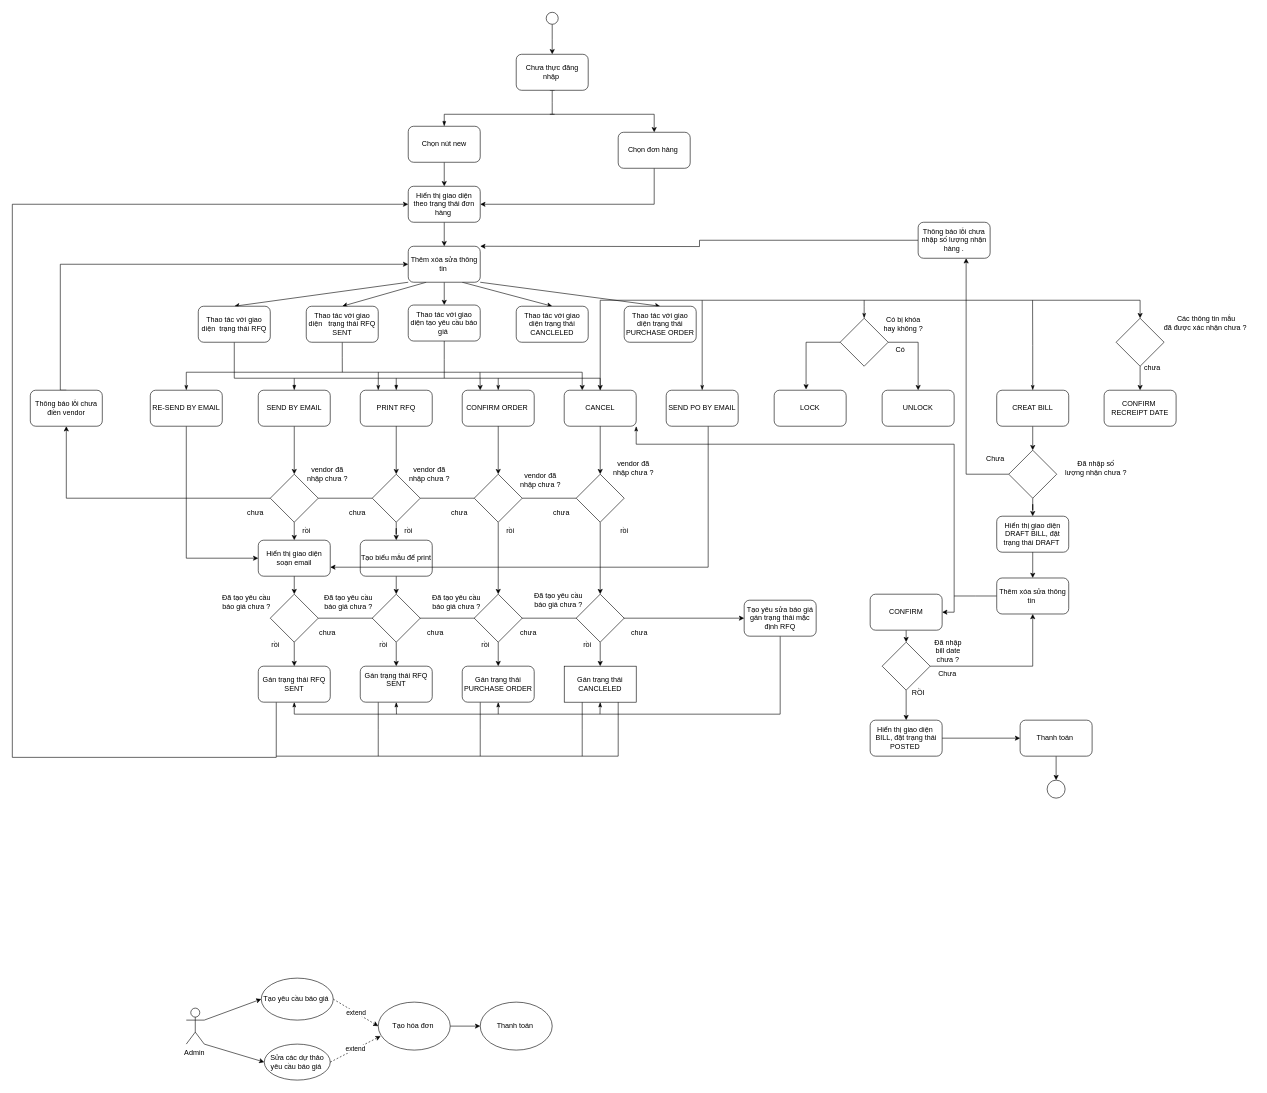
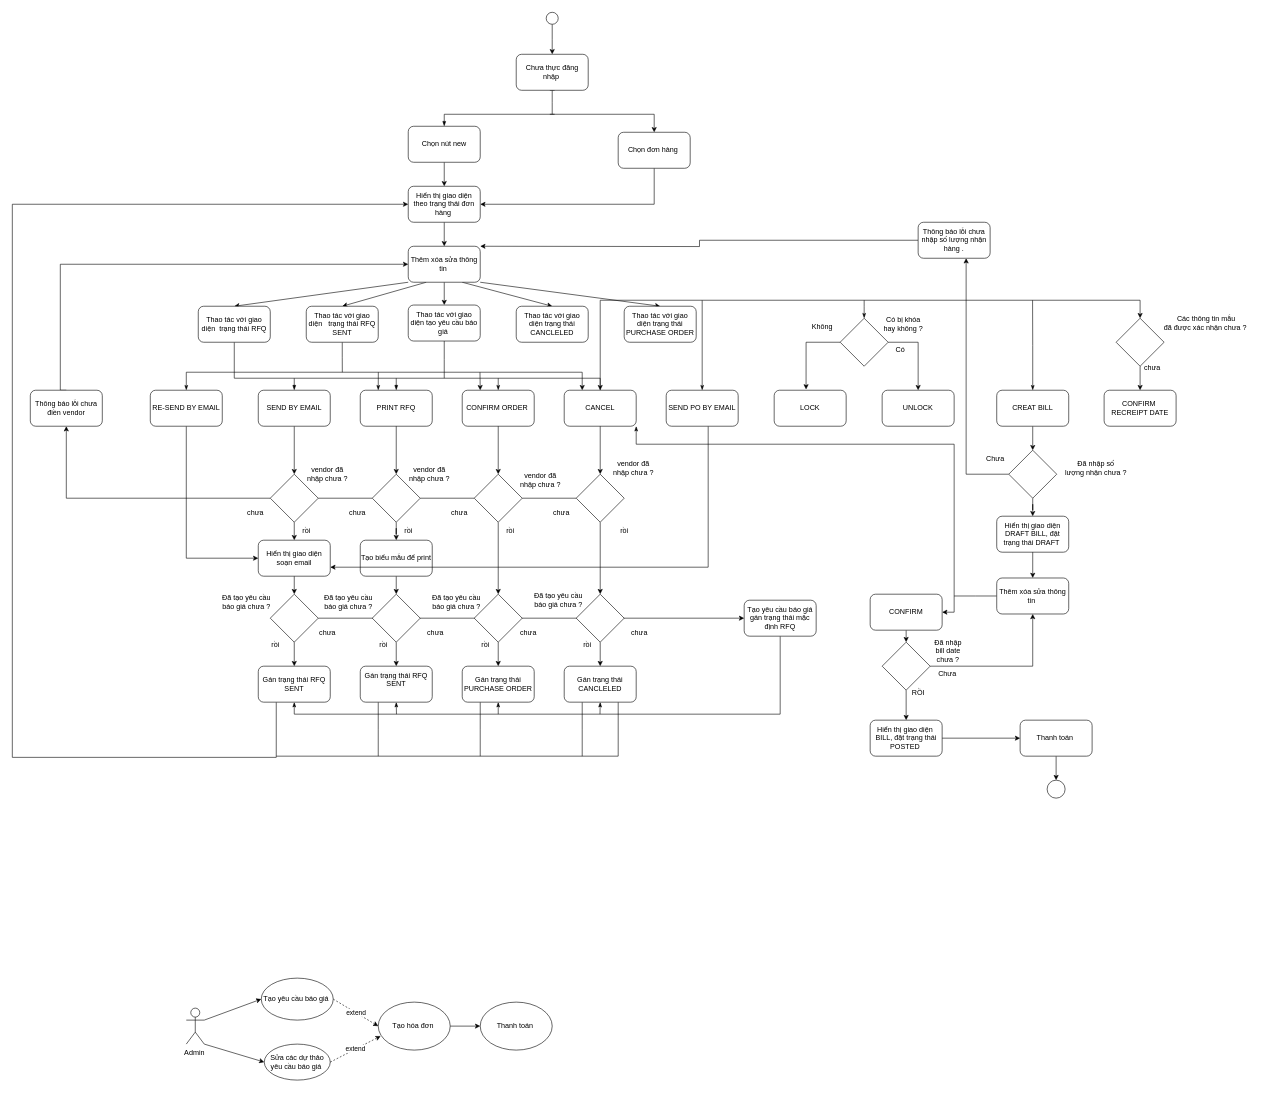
node "Không": added
node "Tạo yêu sửa báo giá gán trạng thái mặc định RFQ": label "Tạo yêu sửa báo giá gán trạng thái mặc định RFQ" -> "Tạo yêu cầu báo giá gán trạng thái mặc định RFQ"
node "Gán trạng thái CANCLELED": shape rectangle -> rounded rectangle
